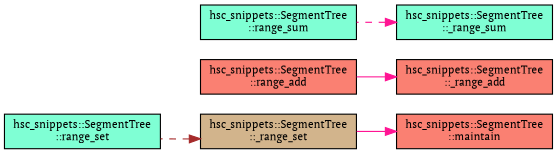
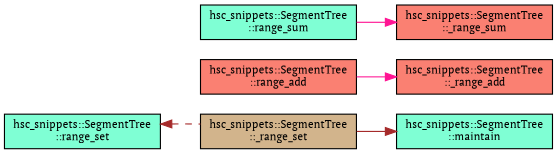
edge "hsc_snippets::SegmentTree ::range_sum" -> "hsc_snippets::SegmentTree ::_range_sum": style dashed -> solid
node "hsc_snippets::SegmentTree ::_range_sum": fillcolor aquamarine -> salmon
edge "hsc_snippets::SegmentTree ::_range_set" -> "hsc_snippets::SegmentTree ::maintain": color deeppink -> brown
node "hsc_snippets::SegmentTree ::maintain": fillcolor salmon -> aquamarine
edge "hsc_snippets::SegmentTree ::range_set" -> "hsc_snippets::SegmentTree ::_range_set": reversed
